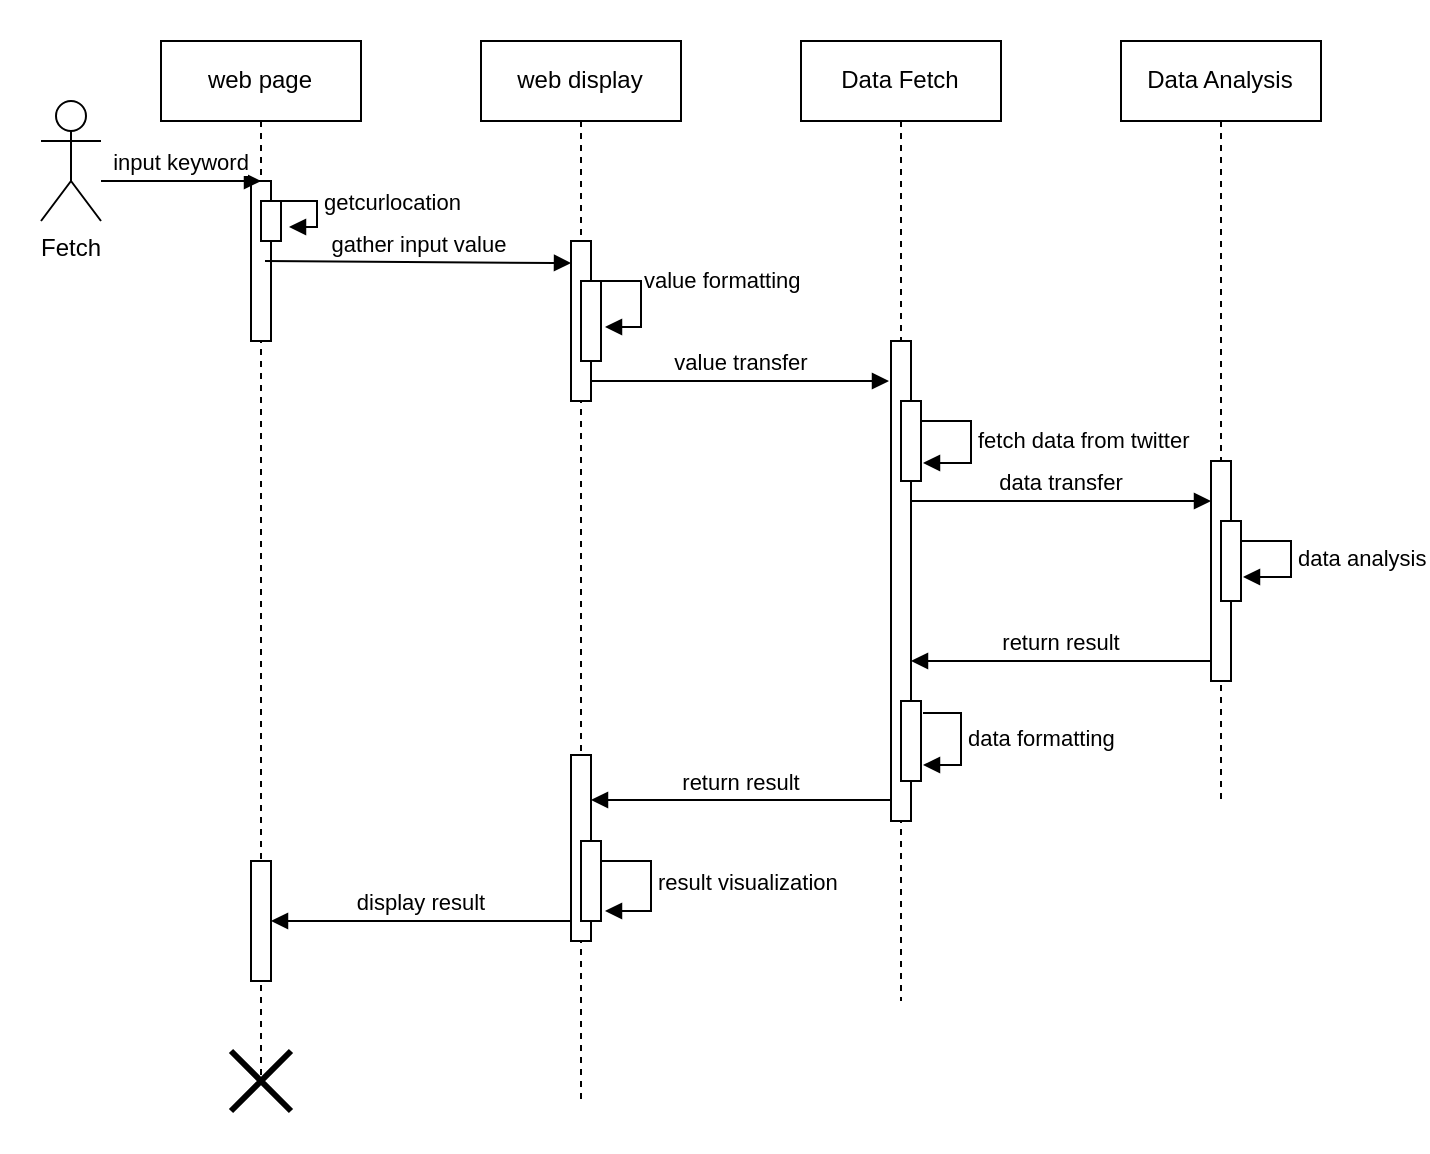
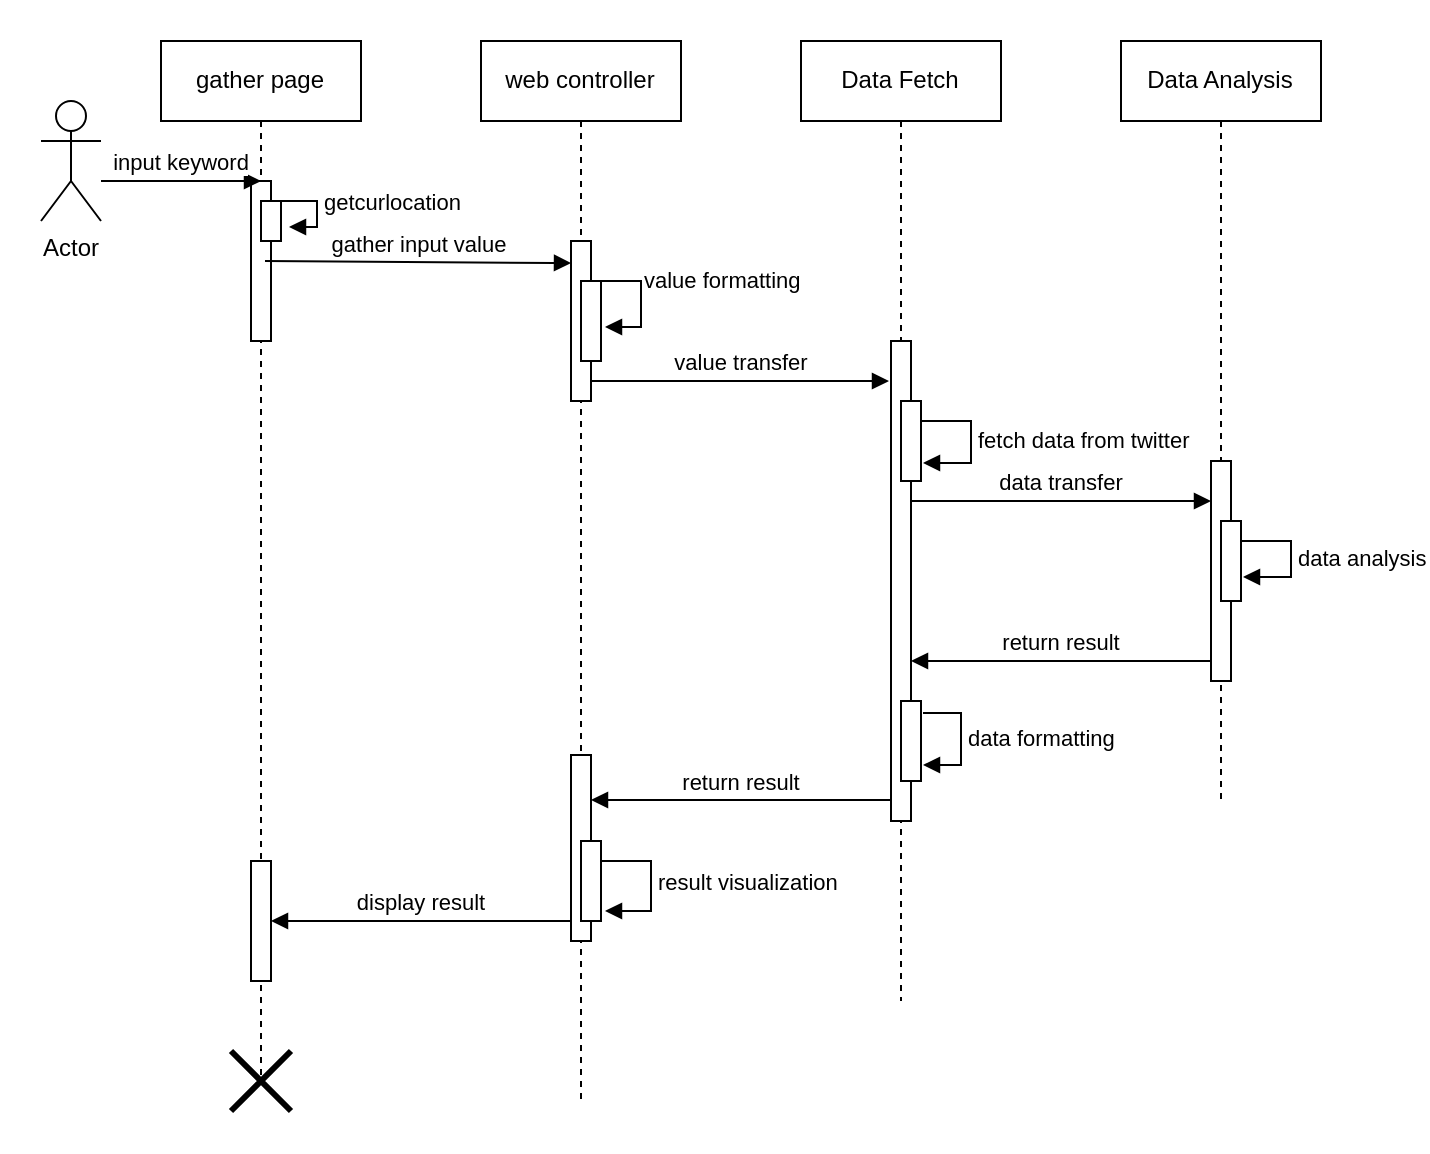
node "web page": label "web page" -> "gather page"
node "web display": label "web display" -> "web controller"
node "Fetch": label "Fetch" -> "Actor"
